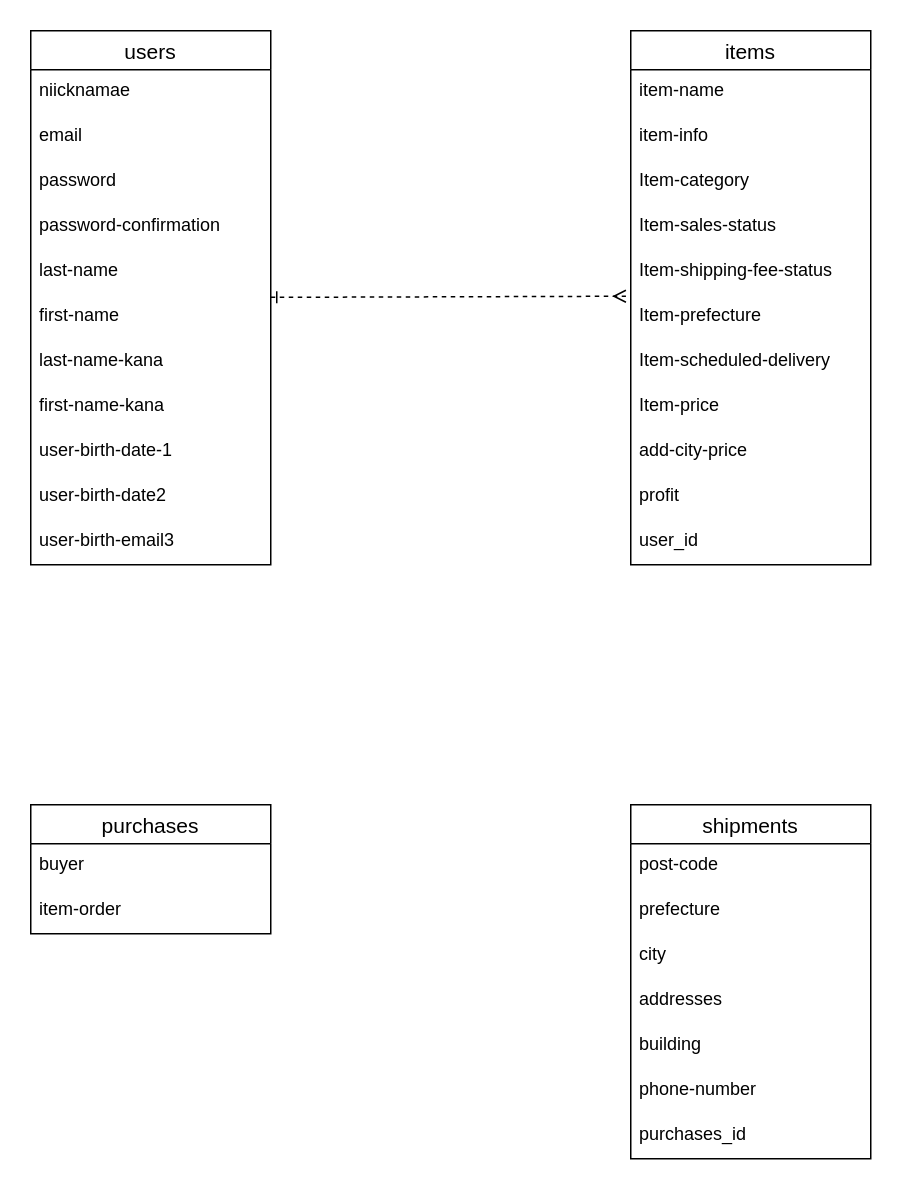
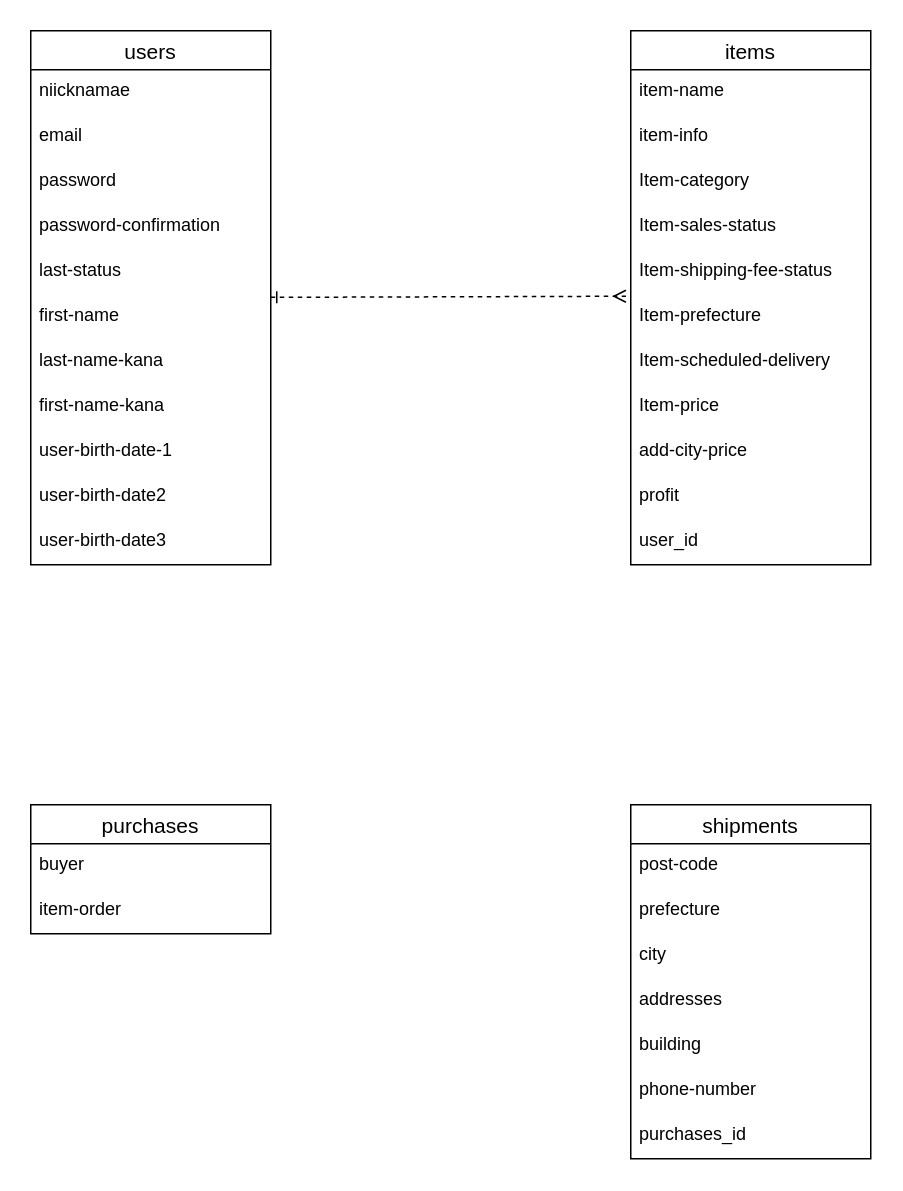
node "last-name": label "last-name" -> "last-status"
node "user-birth-email3": label "user-birth-email3" -> "user-birth-date3"
